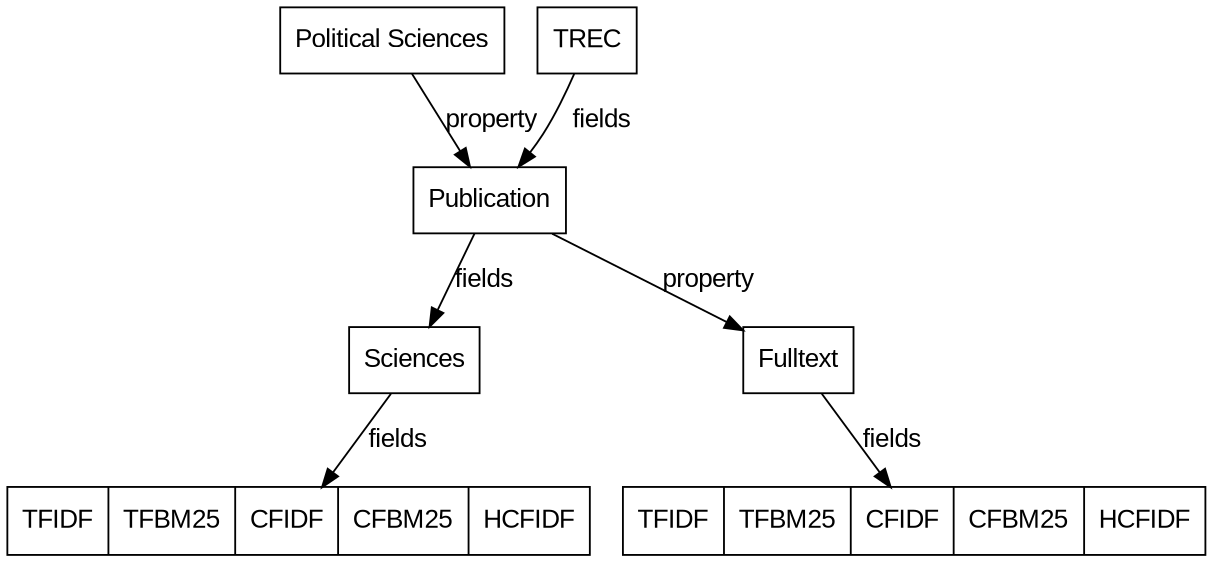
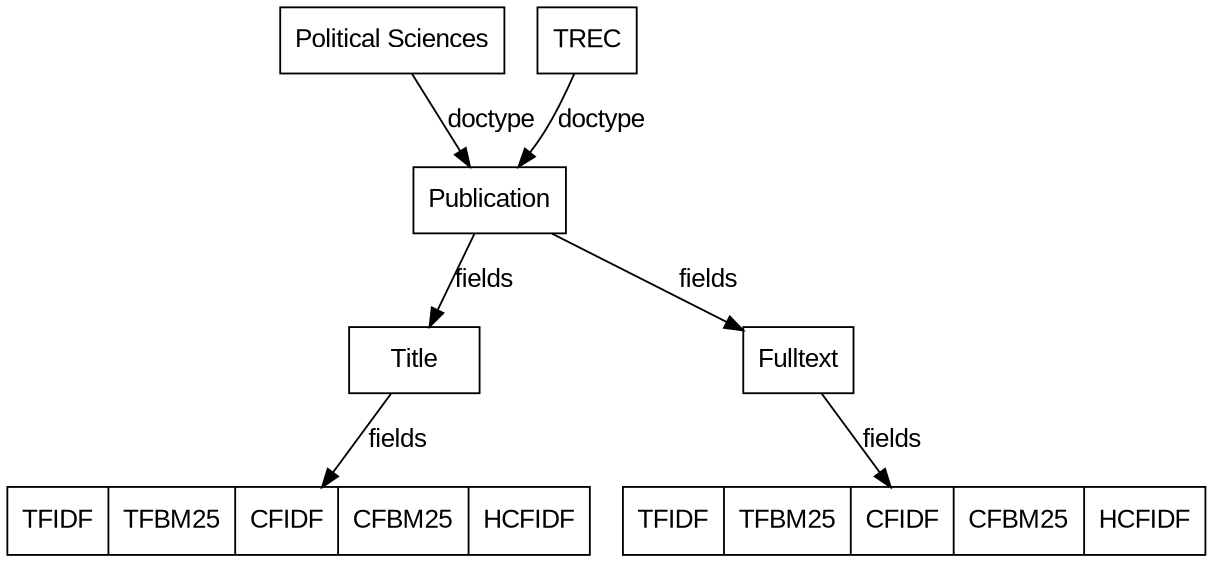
edge "Political Sciences" -> "Publication": label "property" -> "doctype"
edge "TREC" -> "Publication": label "fields" -> "doctype"
edge "Publication" -> "Fulltext": label "property" -> "fields"
node "Sciences": label "Sciences" -> "Title"
